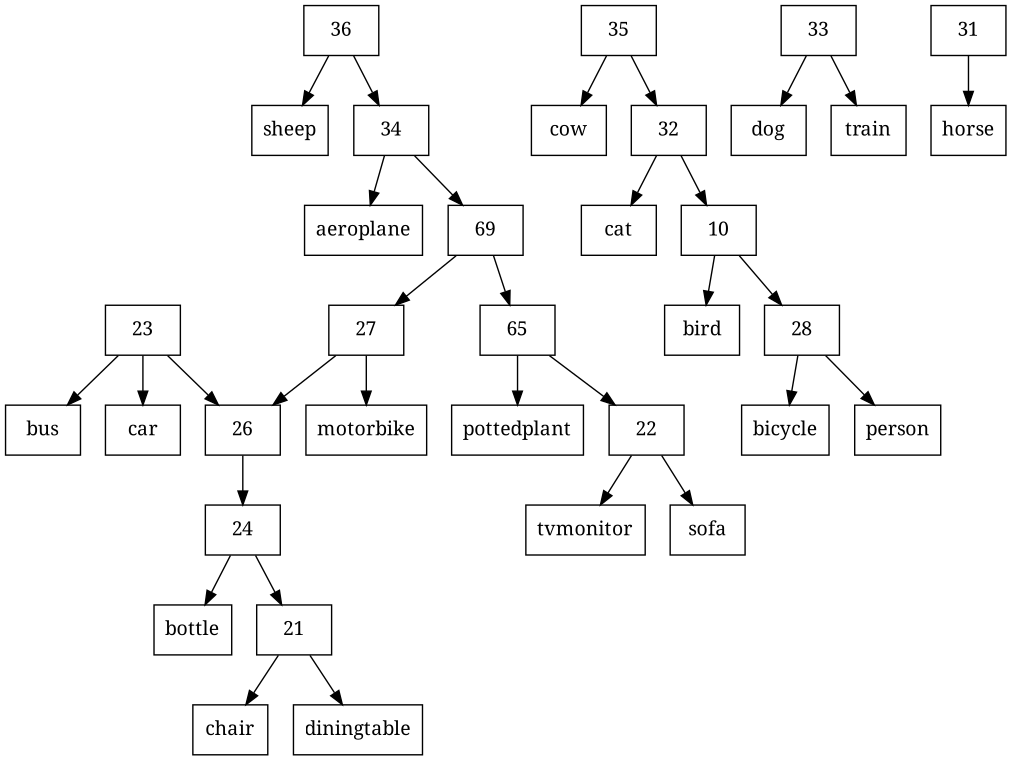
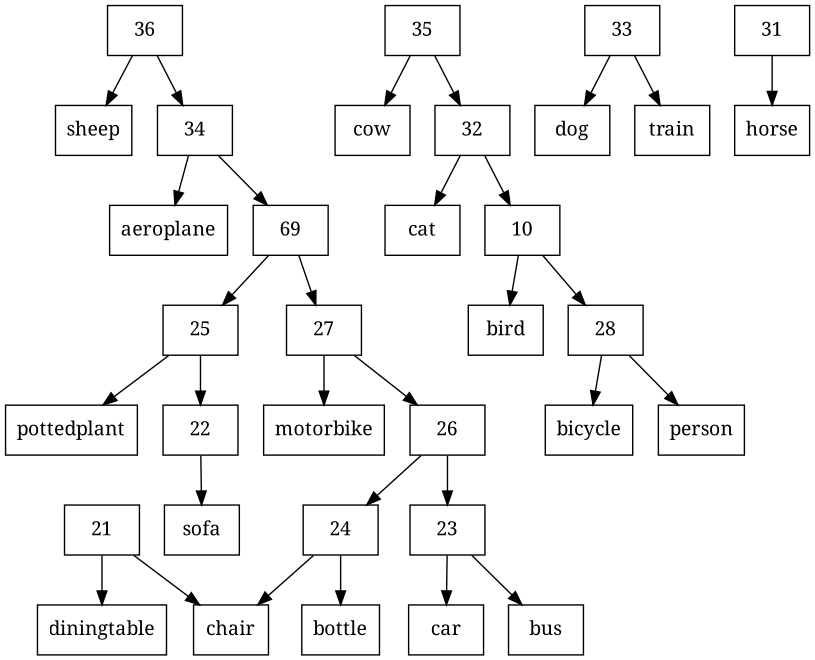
node "65": label "65" -> "25"
edge "23" -> "26": reversed
node "tvmonitor": removed
edge "24" -> "21": now "24" -> "chair"
